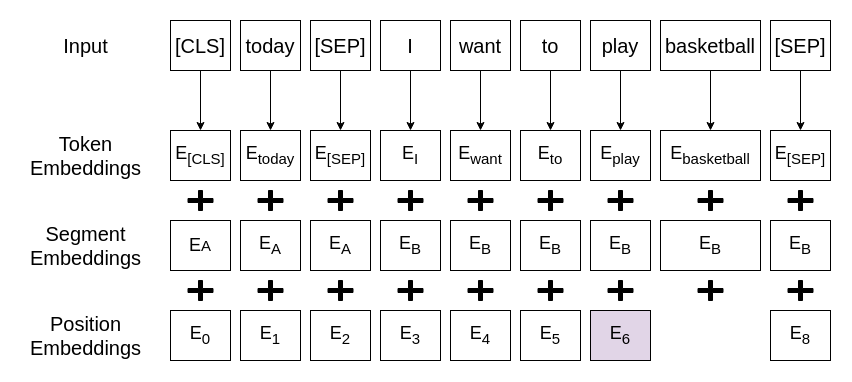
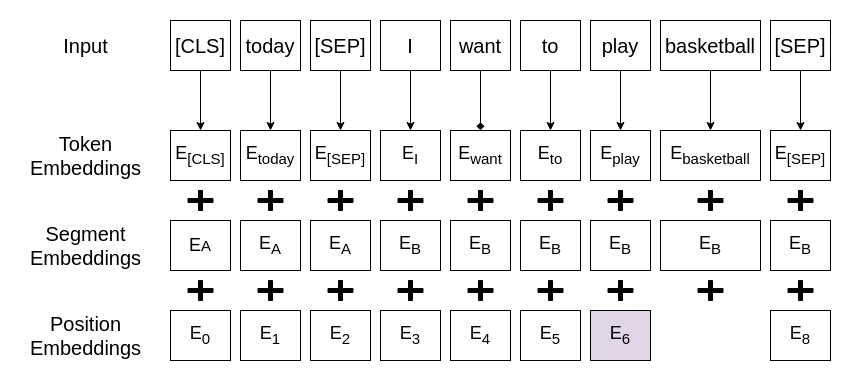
edge "want" -> "Ewant": arrowhead classic -> diamond
